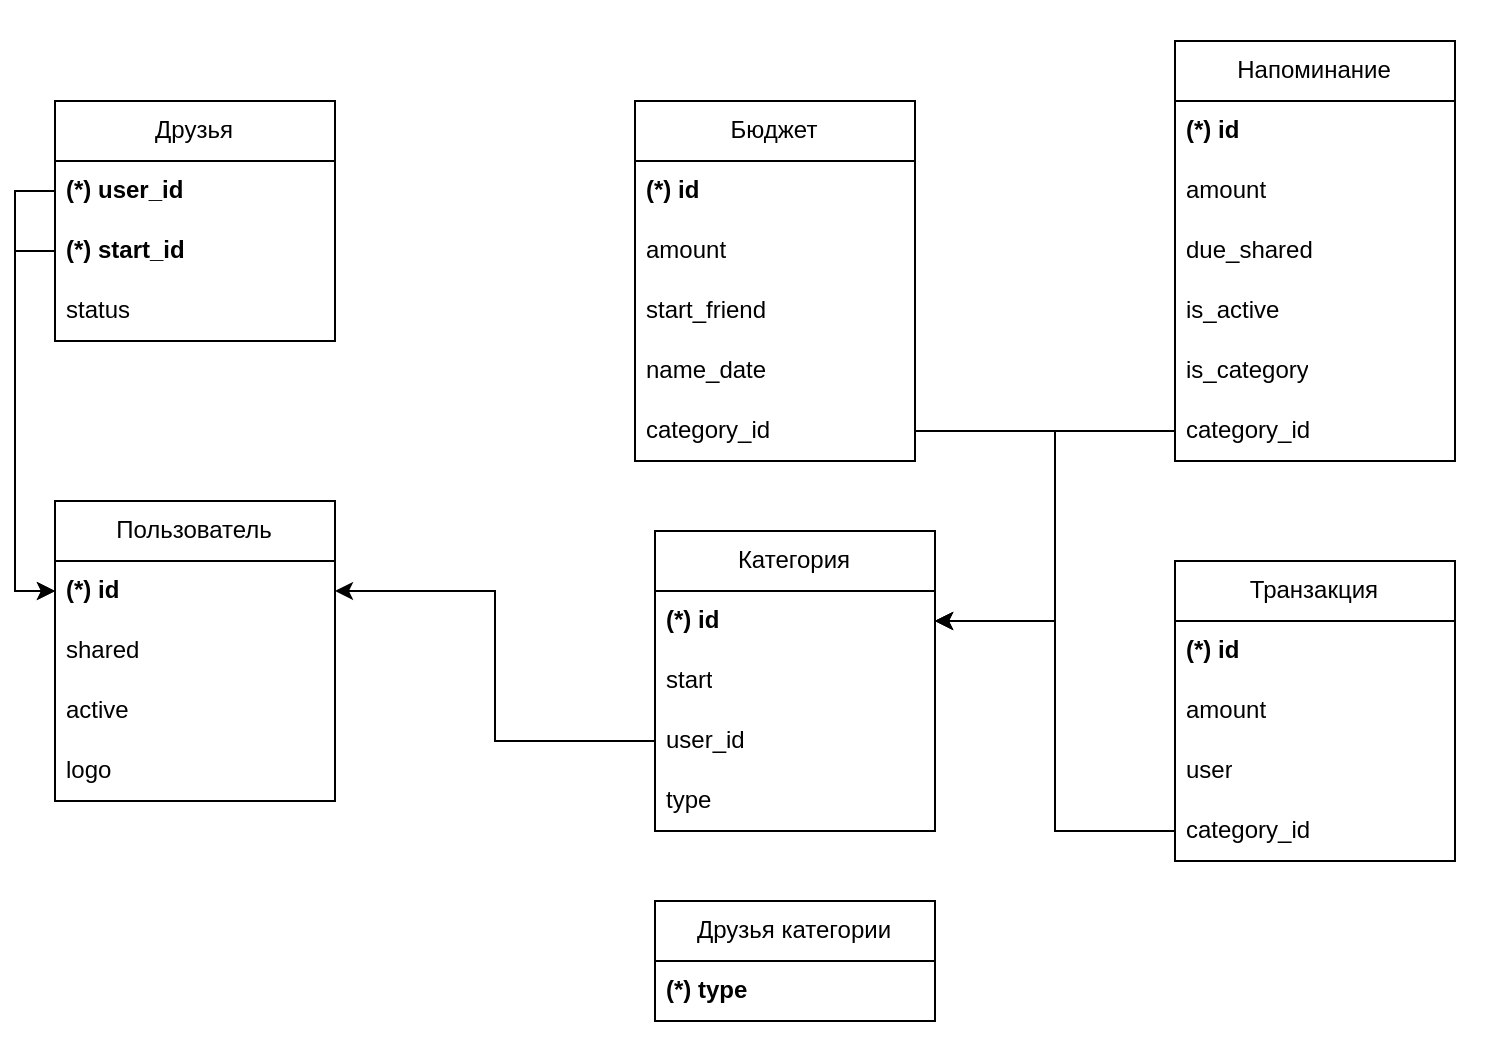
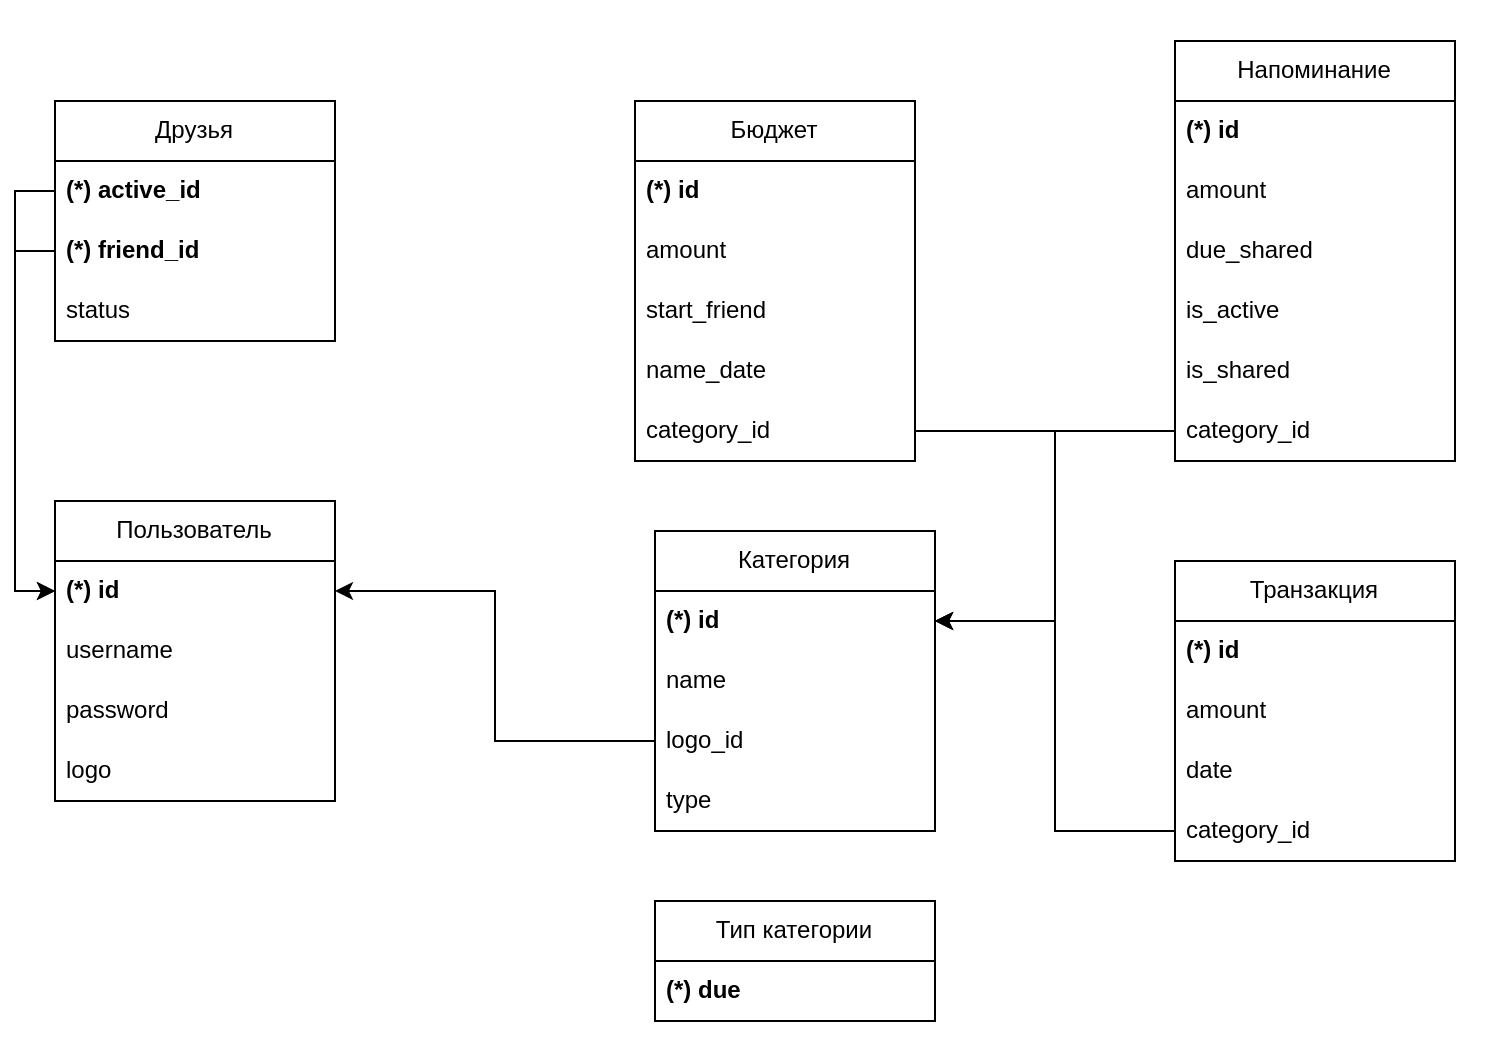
node "(*) user_id": label "(*) user_id" -> "(*) active_id"
node "(*) start_id": label "(*) start_id" -> "(*) friend_id"
node "is_category": label "is_category" -> "is_shared"
node "shared": label "shared" -> "username"
node "start": label "start" -> "name"
node "active": label "active" -> "password"
node "user_id": label "user_id" -> "logo_id"
node "user": label "user" -> "date"
node "Друзья категории": label "Друзья категории" -> "Тип категории"
node "(*) type": label "(*) type" -> "(*) due"
